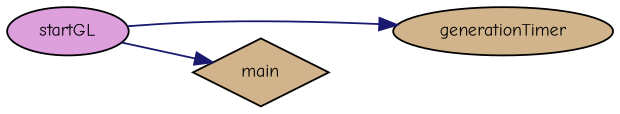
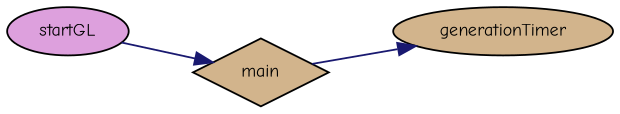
edge "startGL" -> "generationTimer": now "main" -> "generationTimer"
